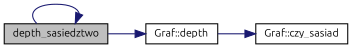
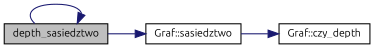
node "Graf::depth": label "Graf::depth" -> "Graf::sasiedztwo"
node "Graf::czy_sasiad": label "Graf::czy_sasiad" -> "Graf::czy_depth"
